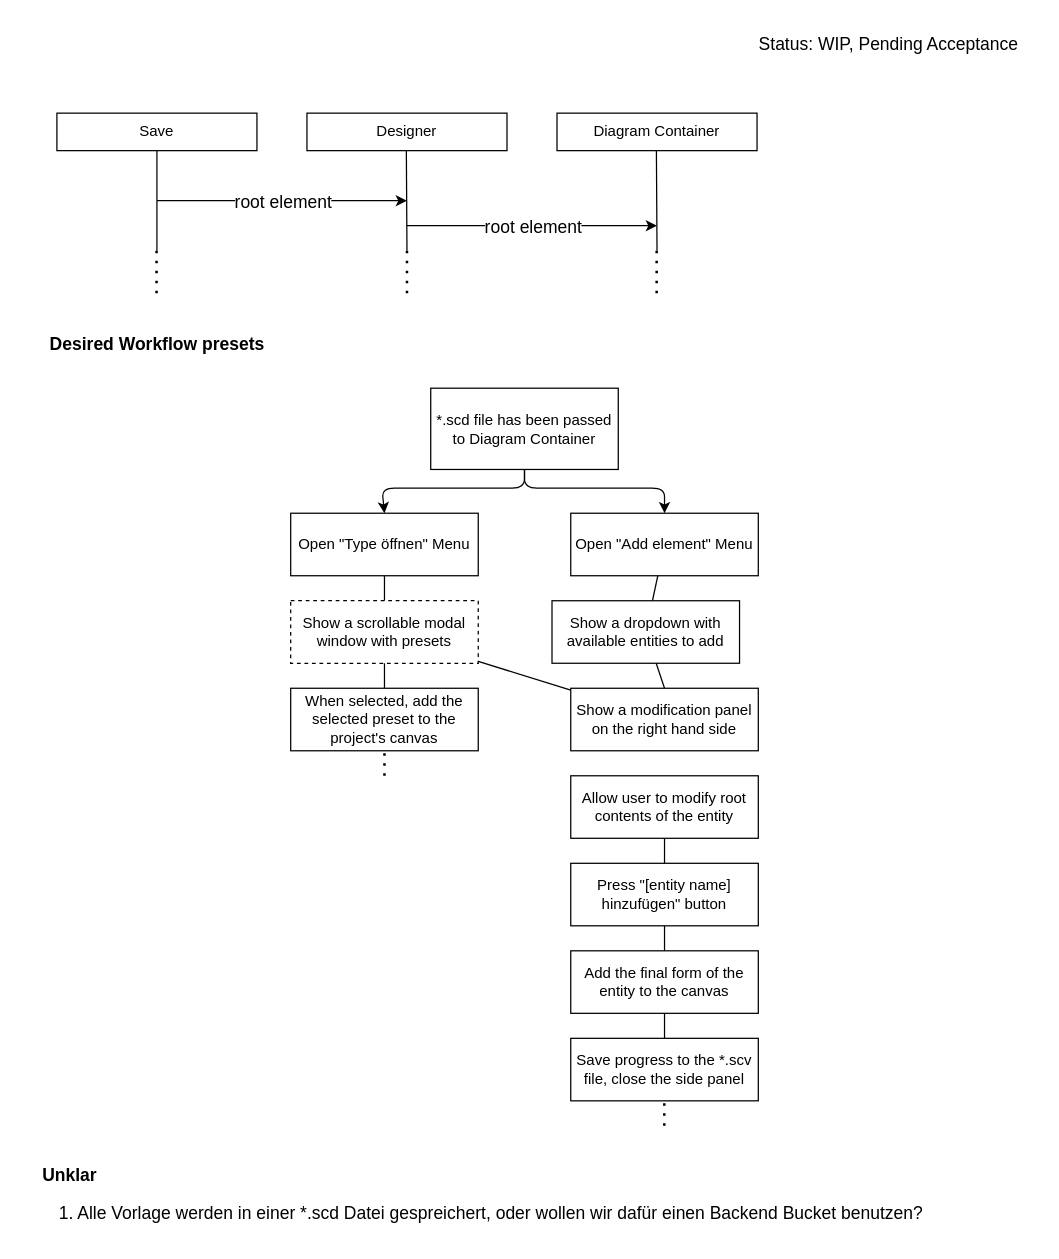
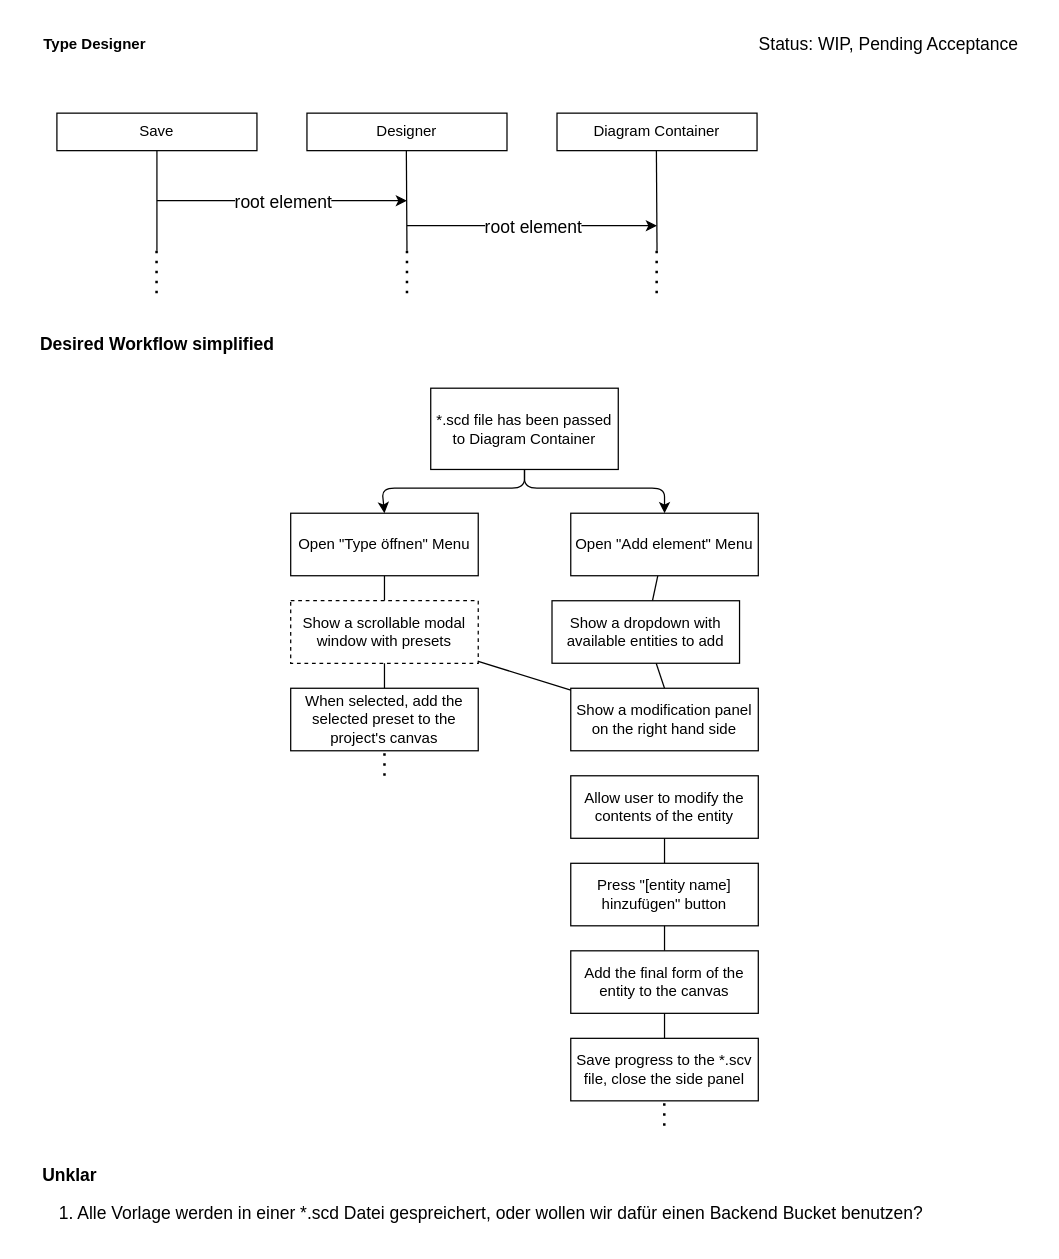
node "Type Designer": added
node "Desired Workflow presets": label "Desired Workflow presets" -> "Desired Workflow simplified"
node "Allow user to modify root contents of the entity": label "Allow user to modify root contents of the entity" -> "Allow user to modify the contents of the entity"
